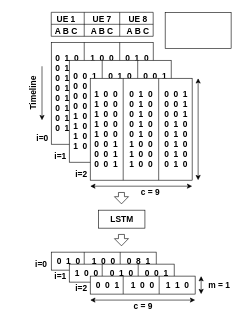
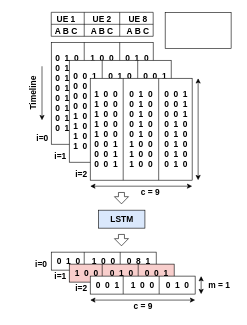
node "UE 7": label "UE 7" -> "UE 2"
node "LSTM": fillcolor #ffffff -> #dae8fc
node "1 0 0 0 1 0 0 0 1": fillcolor #ffffff -> #f8cecc
node "0 0 1 1 0 0 1 1 0": label "0 0 1 1 0 0 1 1 0" -> "0 0 1 1 0 0 0 1 0"
